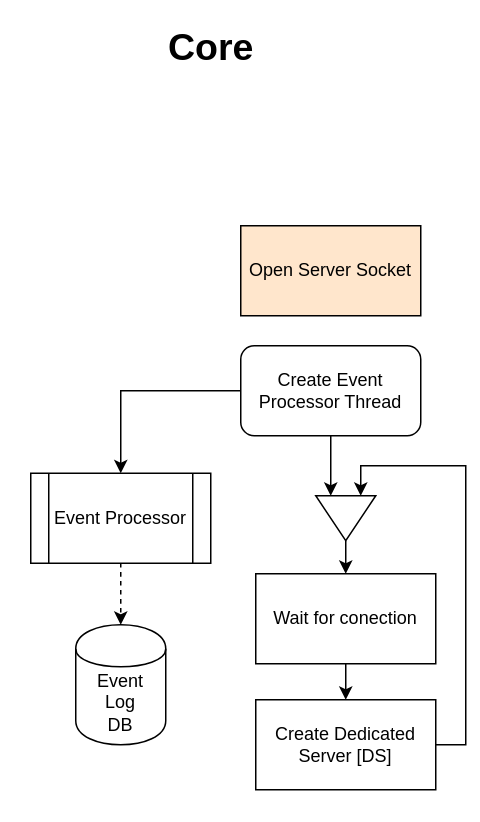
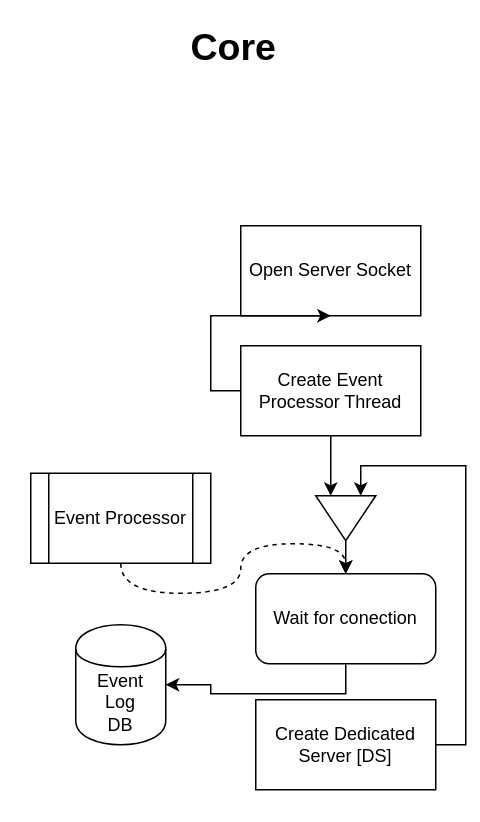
node "Core": moved (211, 46) -> (233, 46)
node "Open Server Socket": fillcolor #ffe6cc -> #ffffff
edge "Create Event Processor Thread" -> "Event Processor": now "Create Event Processor Thread" -> "Open Server Socket"
node "Create Event Processor Thread": shape rounded rectangle -> rectangle
edge "Event Processor" -> "Event Log DB": now "Event Processor" -> "Wait for conection"
node "Wait for conection": shape rectangle -> rounded rectangle
edge "Wait for conection" -> "Create Dedicated Server [DS]": now "Wait for conection" -> "Event Log DB"
